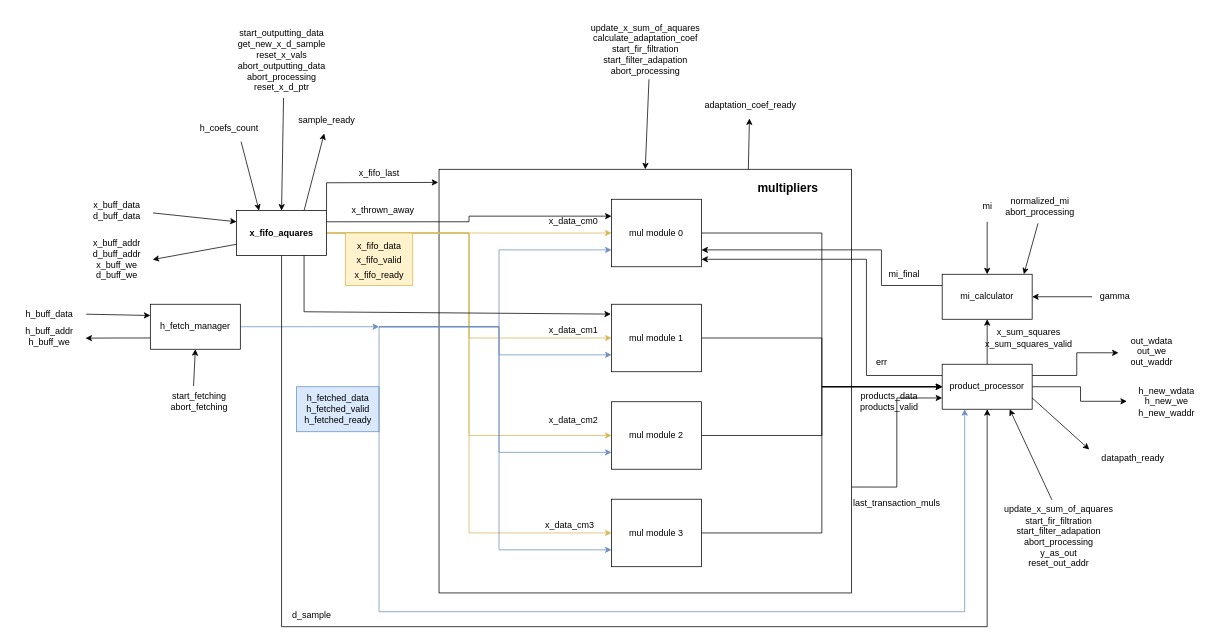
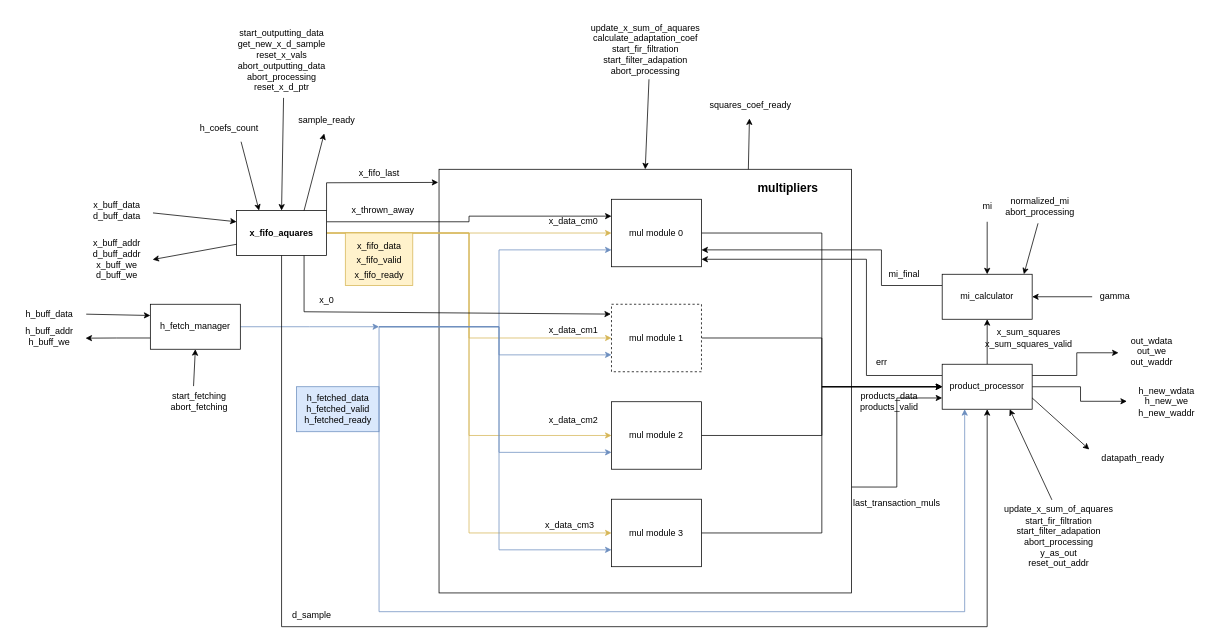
node "adaptation_coef_ready": label "adaptation_coef_ready" -> "squares_coef_ready"
node "x_0": added
node "mul module 1": style solid -> dashed
